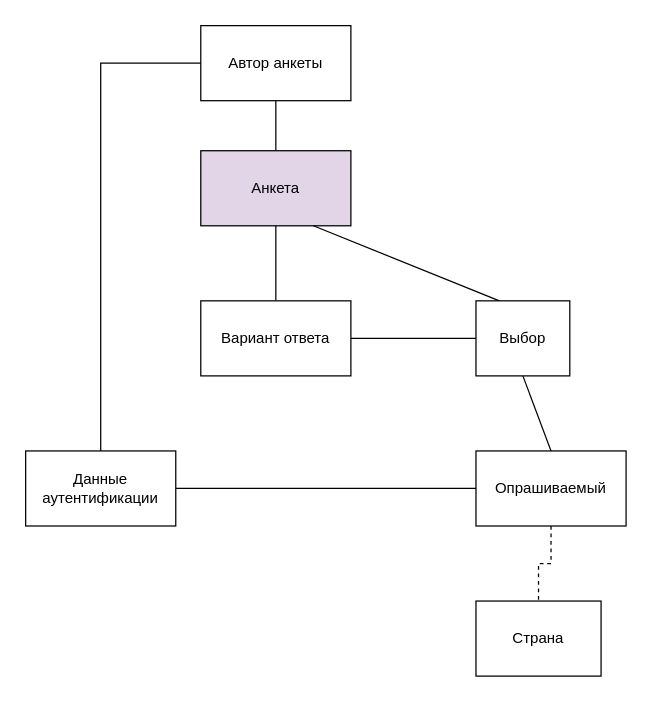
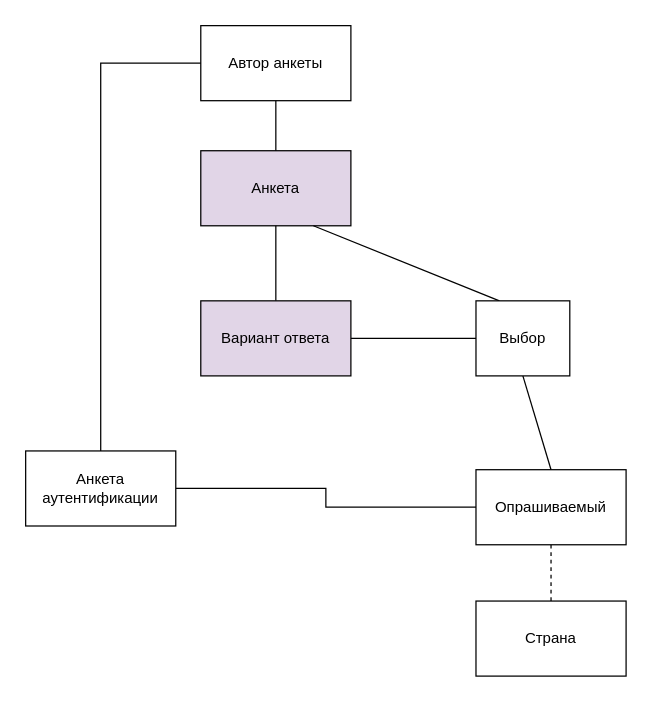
node "Вариант ответа": fillcolor #ffffff -> #e1d5e7
node "Данные аутентификации": label "Данные аутентификации" -> "Анкета аутентификации"
node "Опрашиваемый": moved (551, 488) -> (551, 507)
node "Страна": size 125x75 -> 150x75
